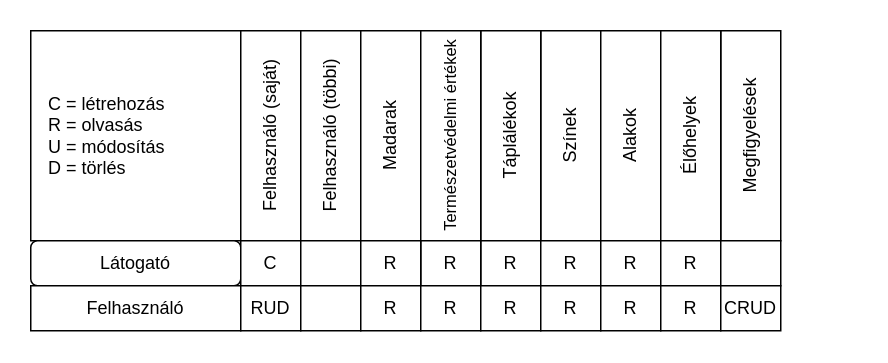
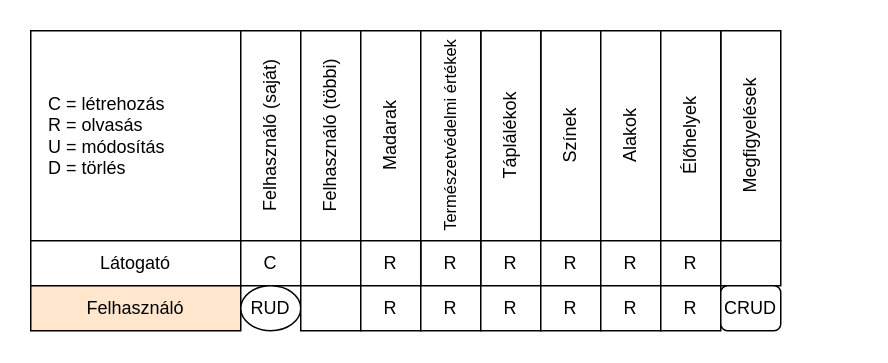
node "Látogató": shape rounded rectangle -> rectangle
node "Felhasználó": fillcolor #ffffff -> #ffe6cc
node "RUD": shape rectangle -> ellipse
node "CRUD": shape rectangle -> rounded rectangle
